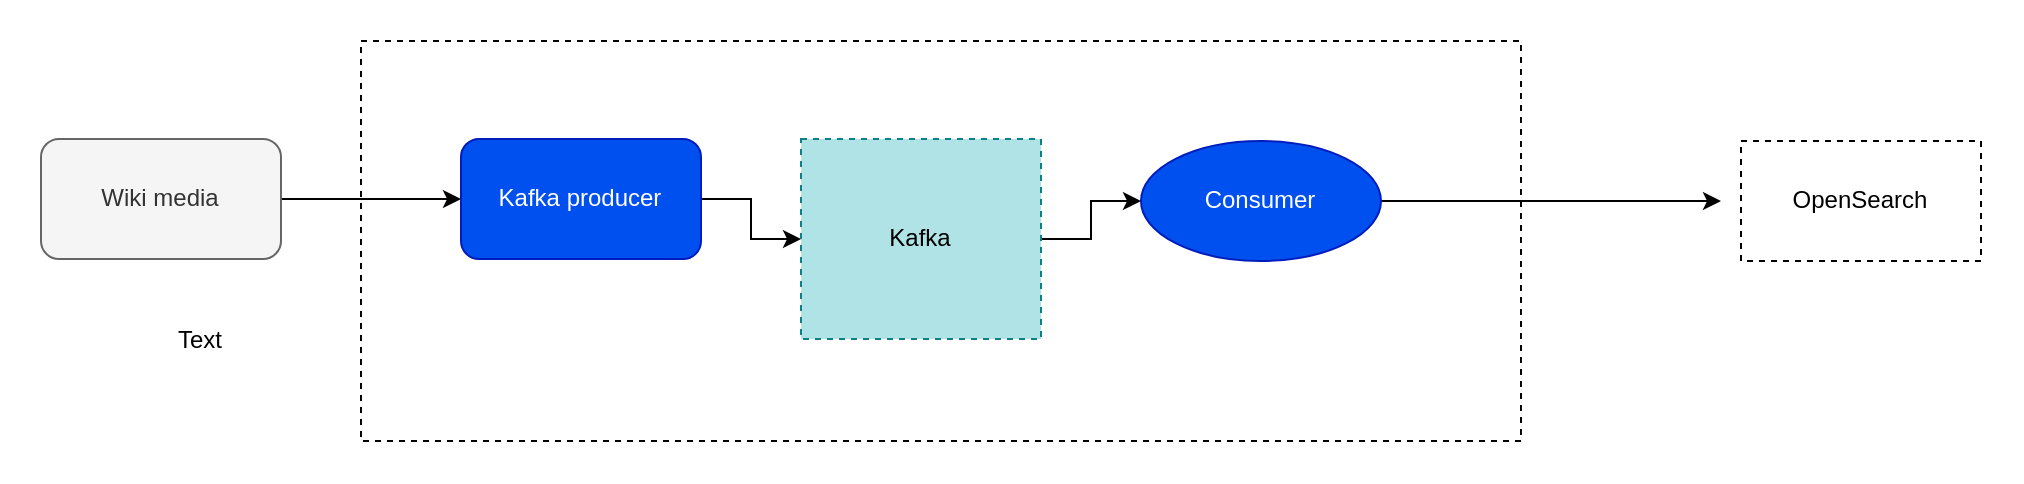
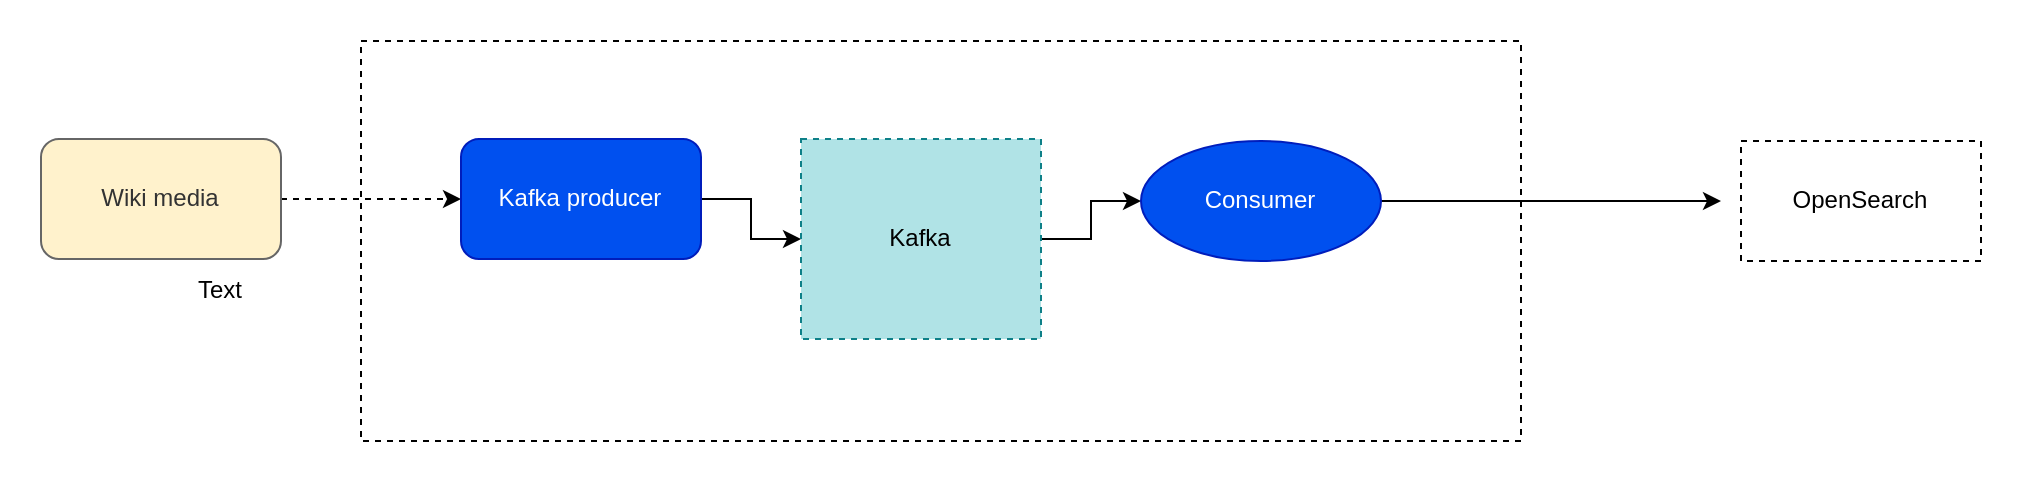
node "Wiki media": fillcolor #f5f5f5 -> #fff2cc
edge "Wiki media" -> "Kafka producer": style solid -> dashed
node "Text": moved (201, 341) -> (221, 291)
